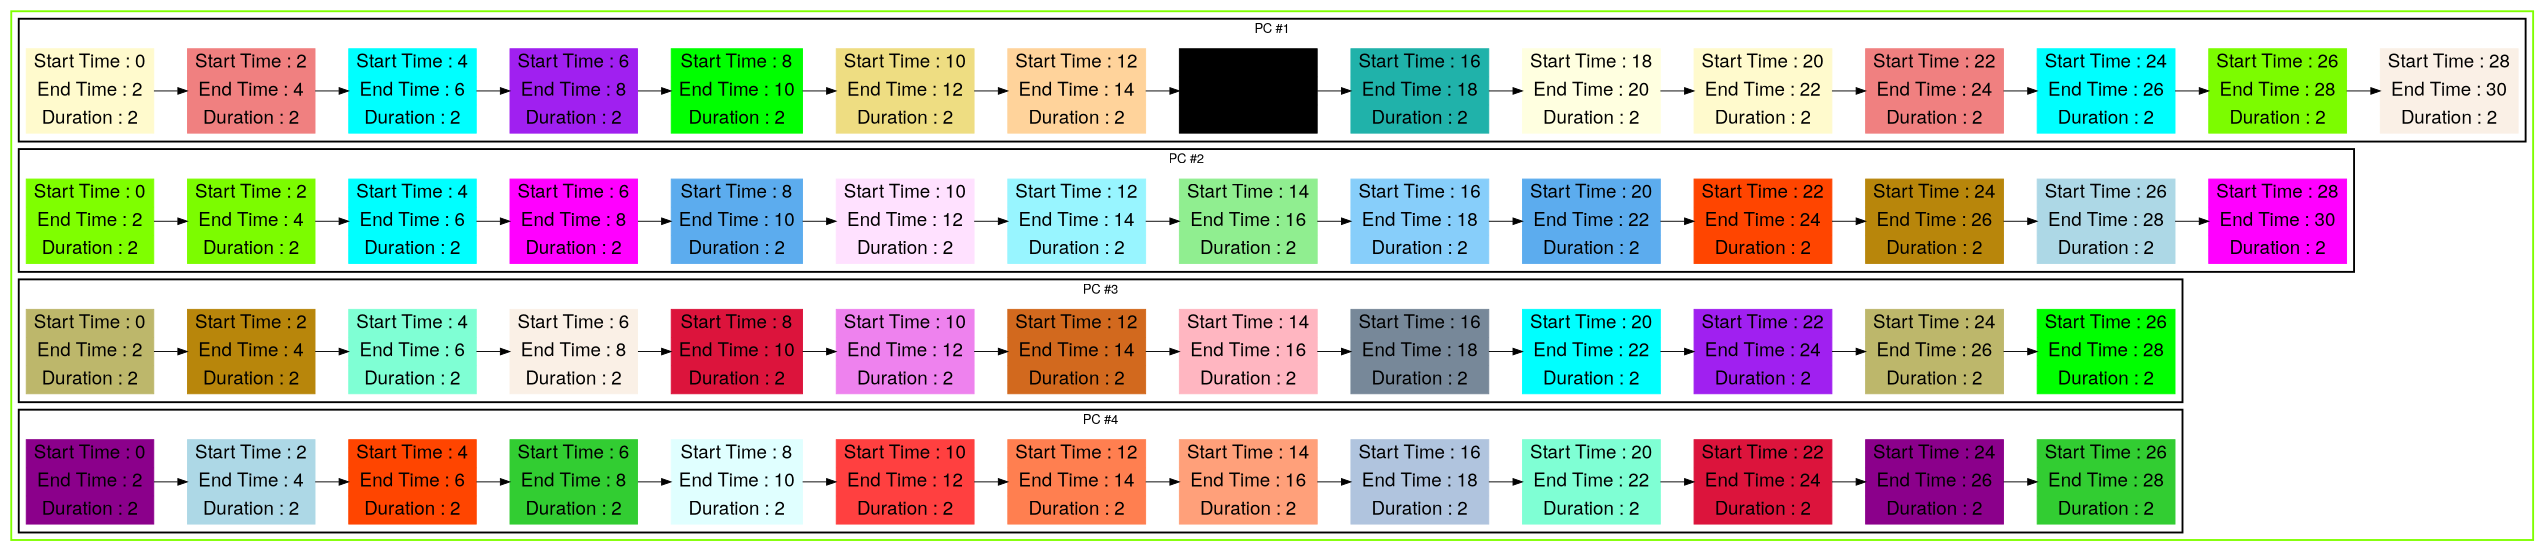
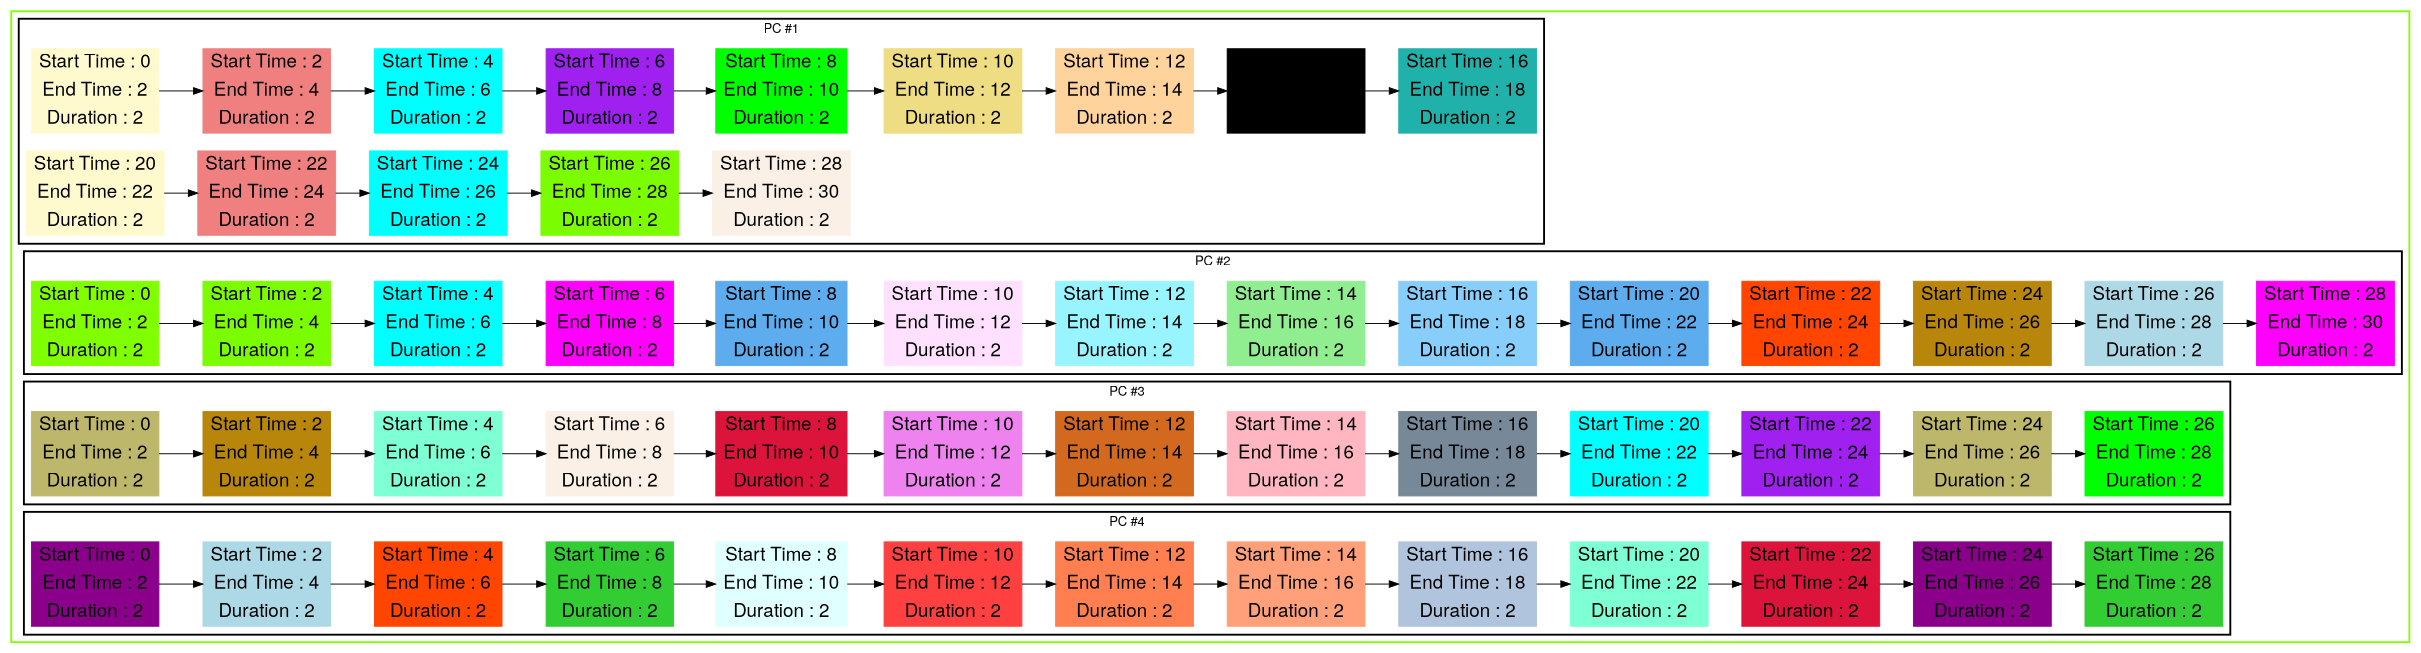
node "Start Time : 18": removed
